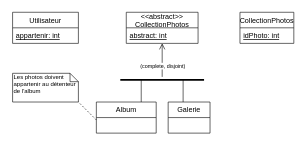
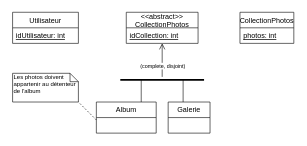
node "appartenir: int": label "appartenir: int" -> "idUtilisateur: int"
node "abstract: int": label "abstract: int" -> "idCollection: int"
node "idPhoto: int": label "idPhoto: int" -> "photos: int"
